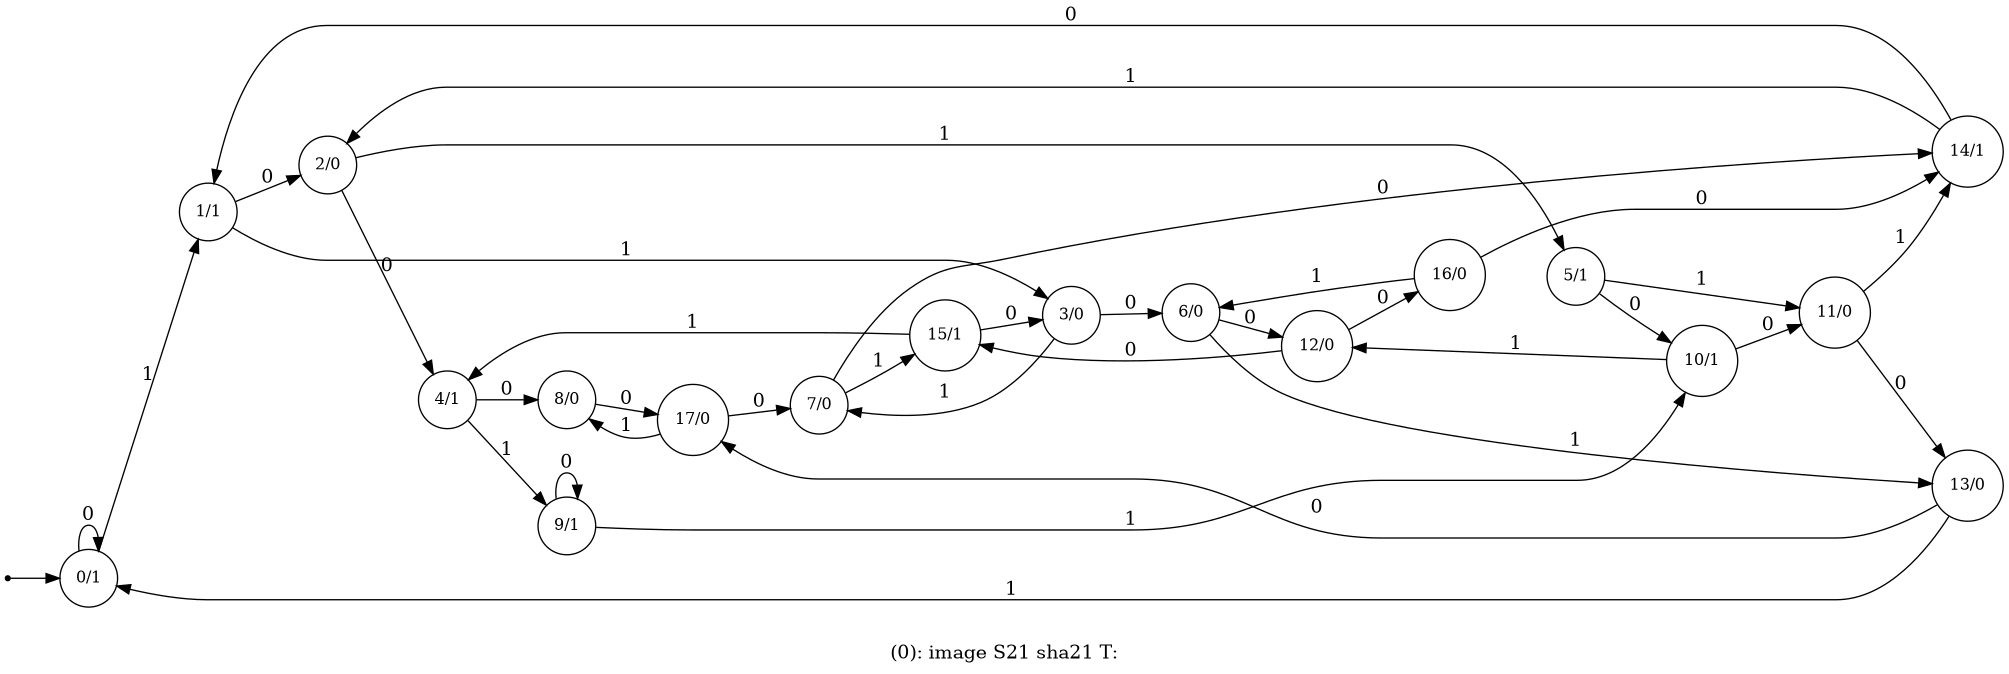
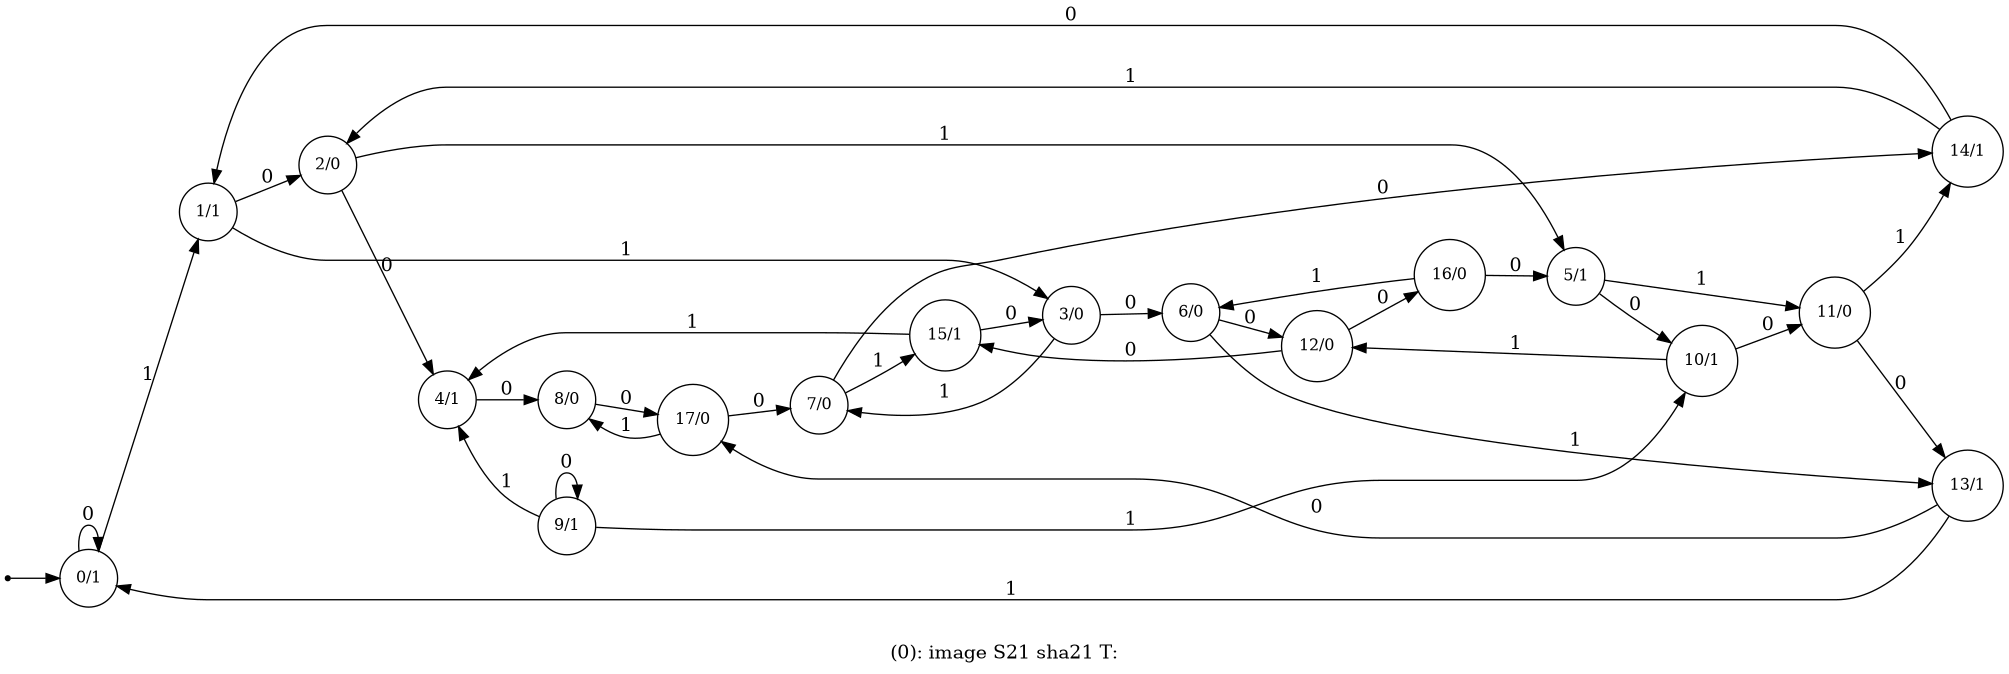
edge "16/0" -> "14/1": now "16/0" -> "5/1"
edge "4/1" -> "9/1": reversed
node "13/0": label "13/0" -> "13/1"
